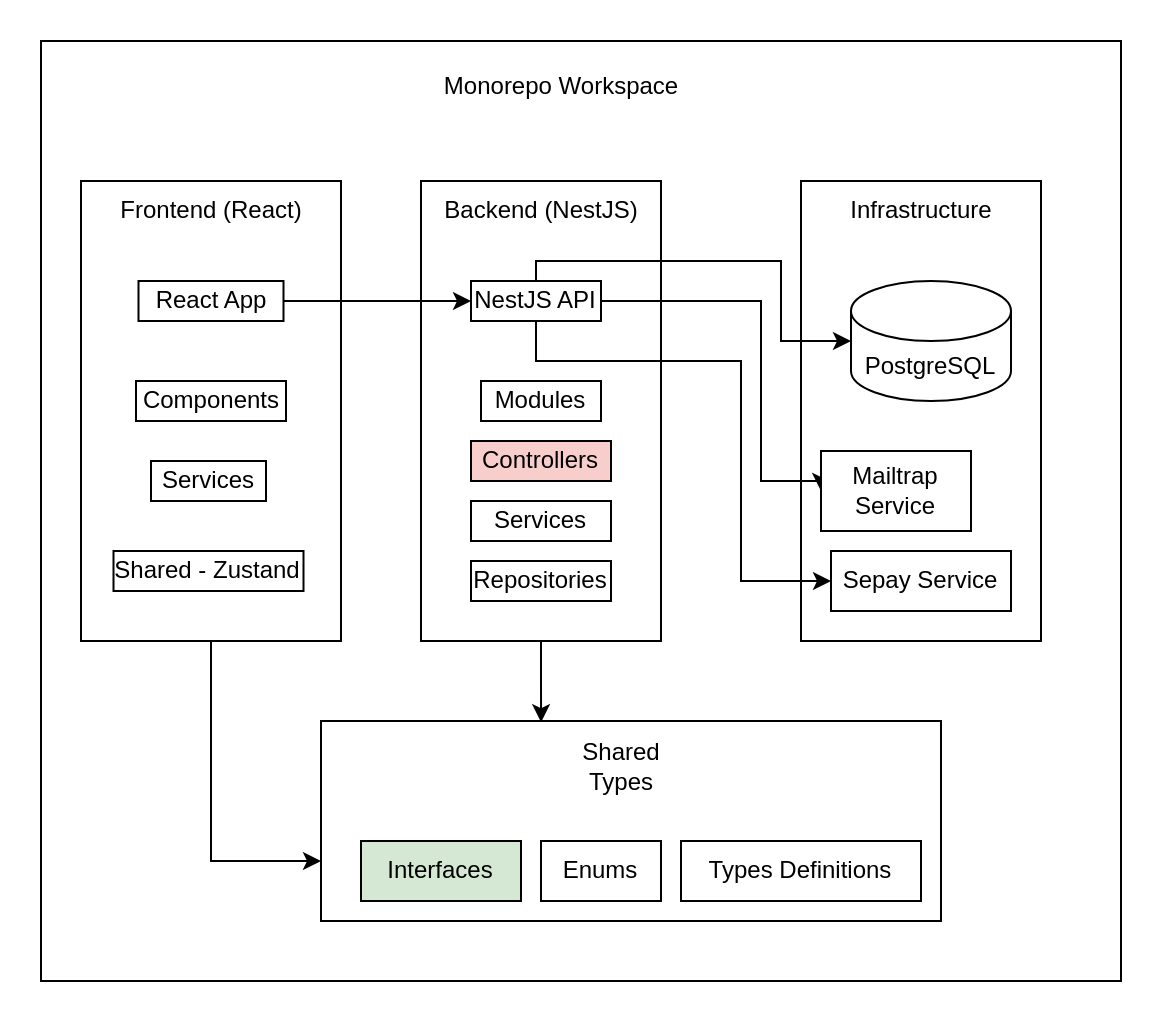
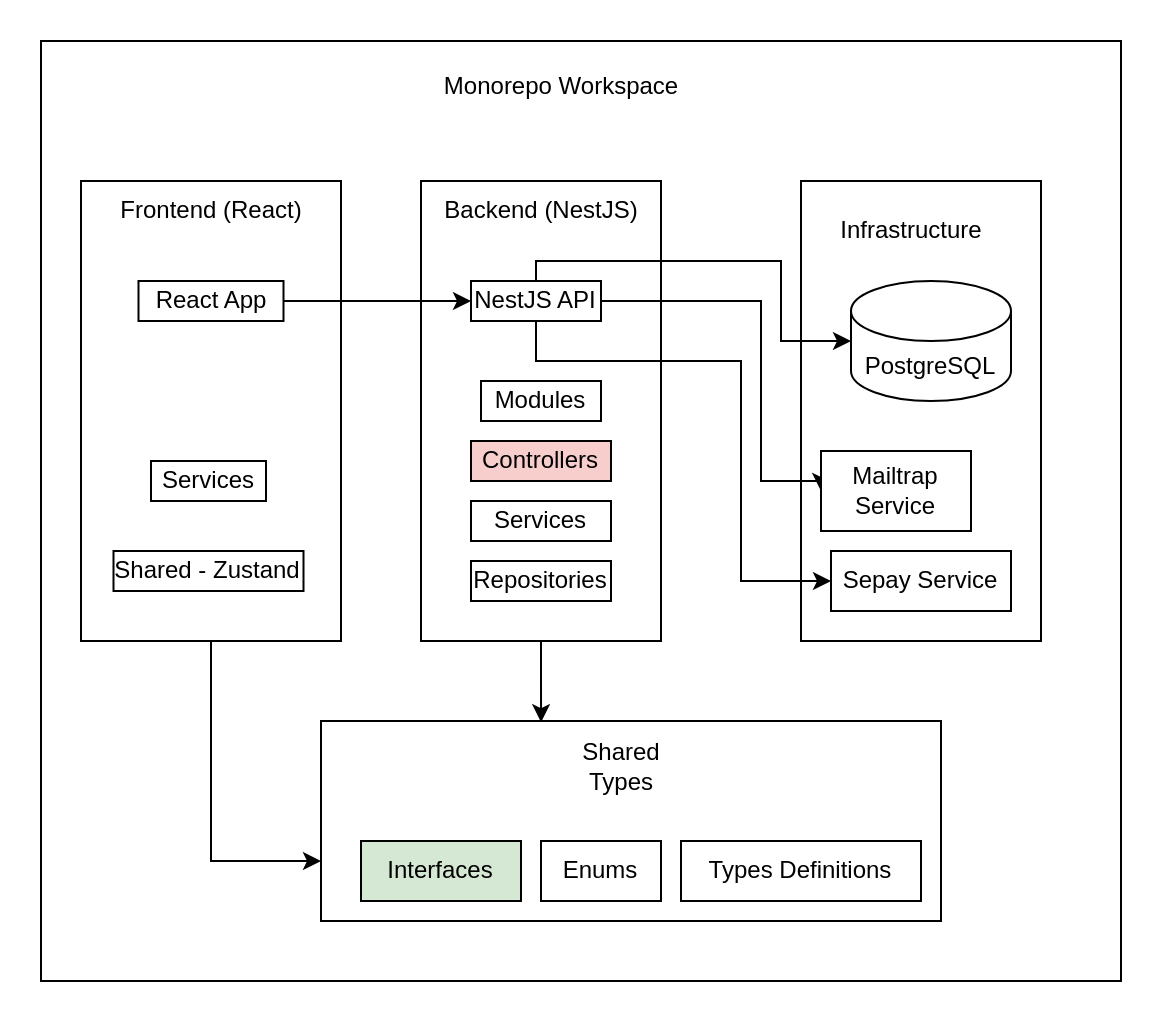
node "Infrastructure": moved (921, 211) -> (911, 231)
node "Components": removed
